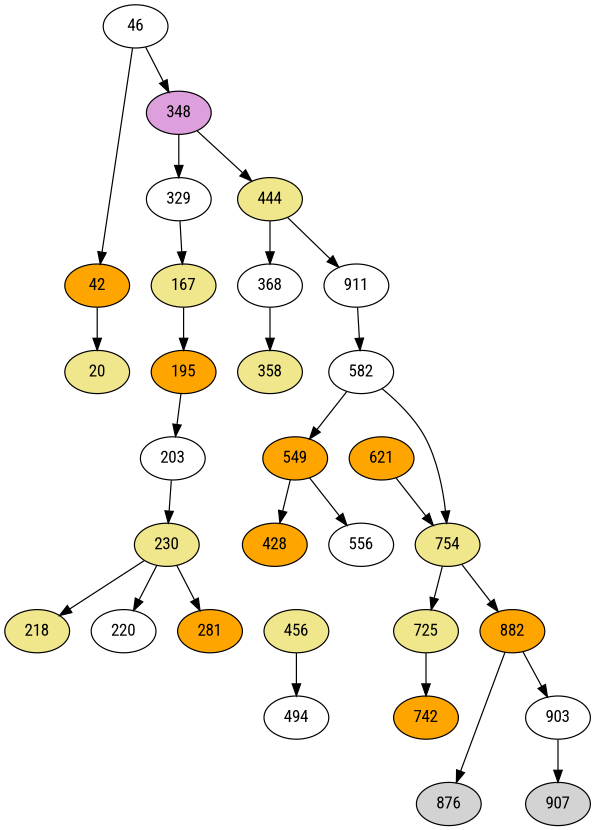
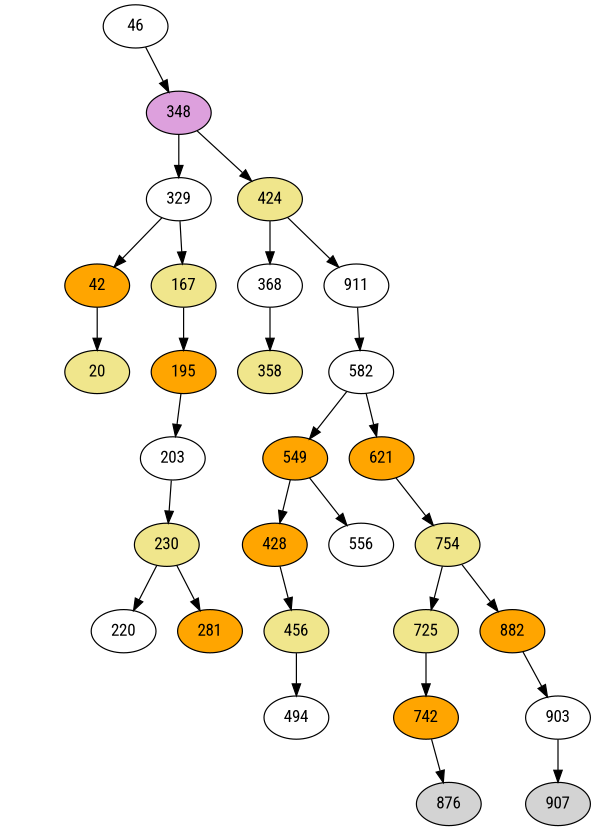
edge "46" -> "42": now "329" -> "42"
node "444": label "444" -> "424"
edge "582" -> "754": now "582" -> "621"
edge "428" -> "456": added
node "218": removed
edge "882" -> "876": now "742" -> "876"
